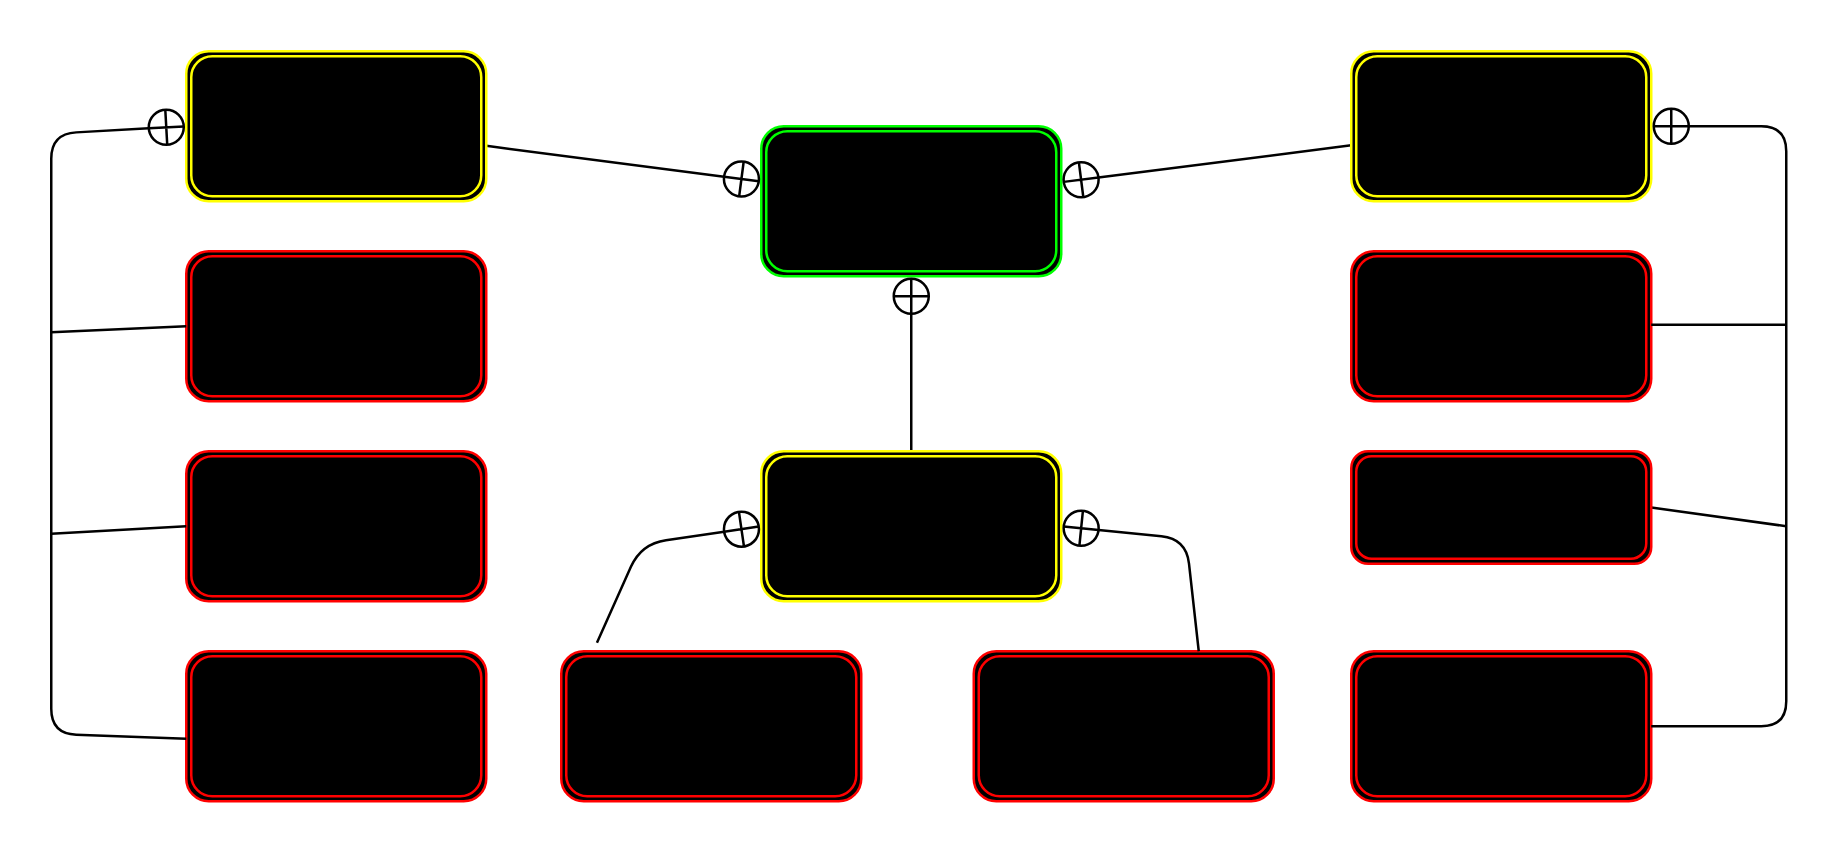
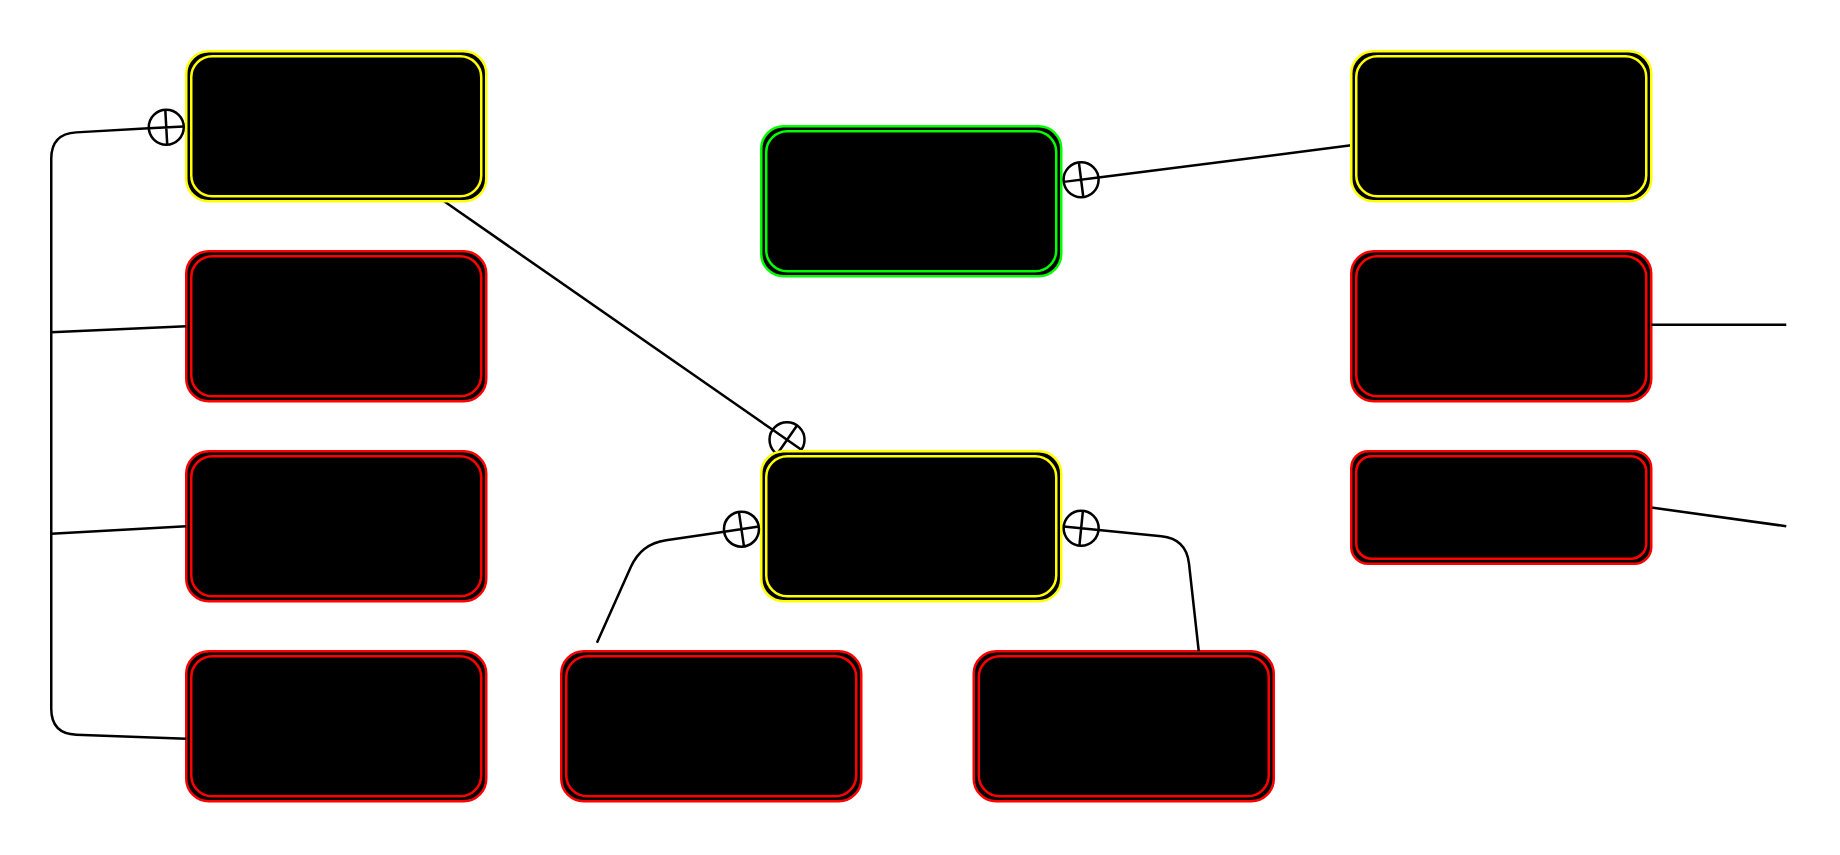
edge "Magazine" -> "Document": now "Magazine" -> "Dictionnaire"
edge "Dictionnaire" -> "Document": removed
edge "Roman" -> "Livre": removed
node "Roman": removed
